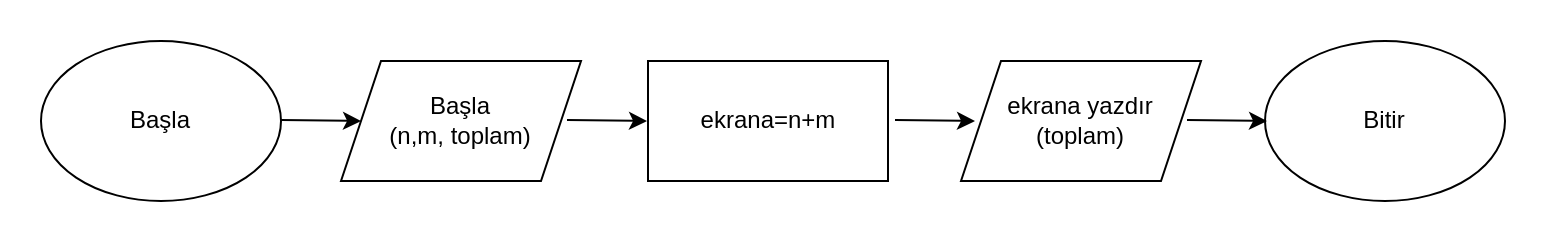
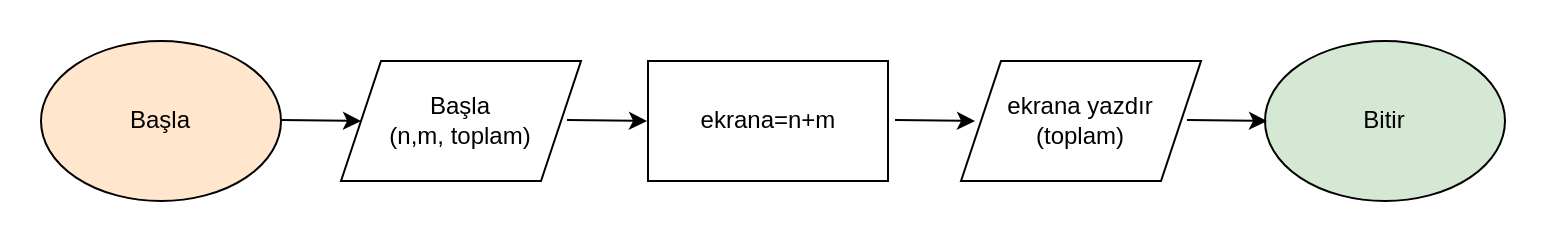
node "Başla": fillcolor #ffffff -> #ffe6cc
node "Bitir": fillcolor #ffffff -> #d5e8d4
